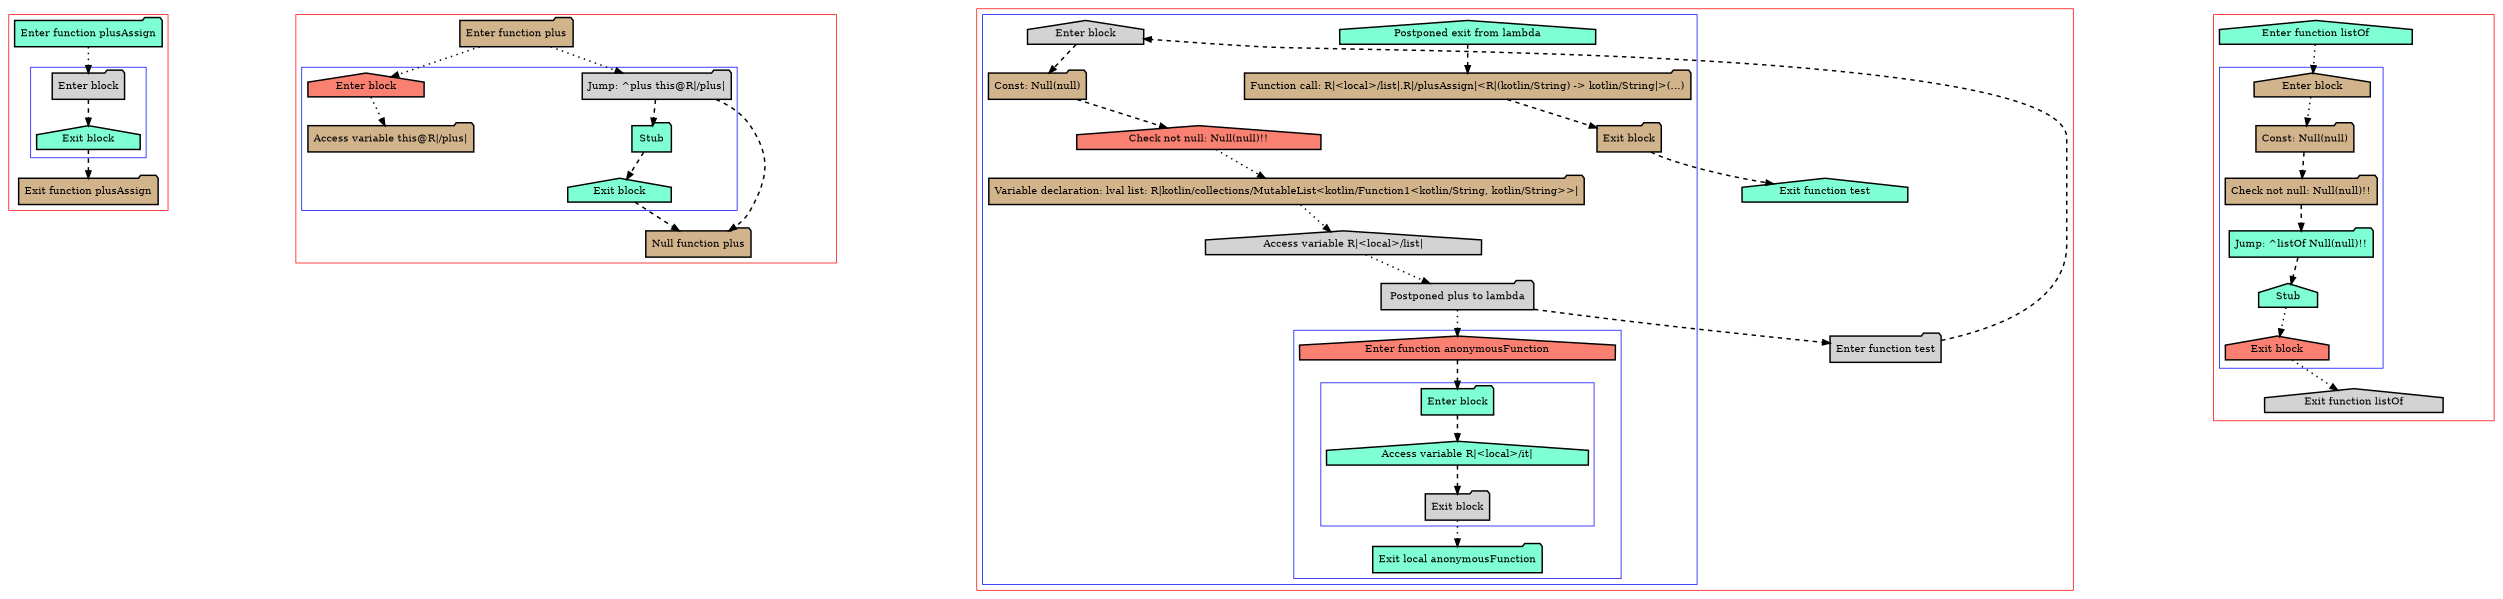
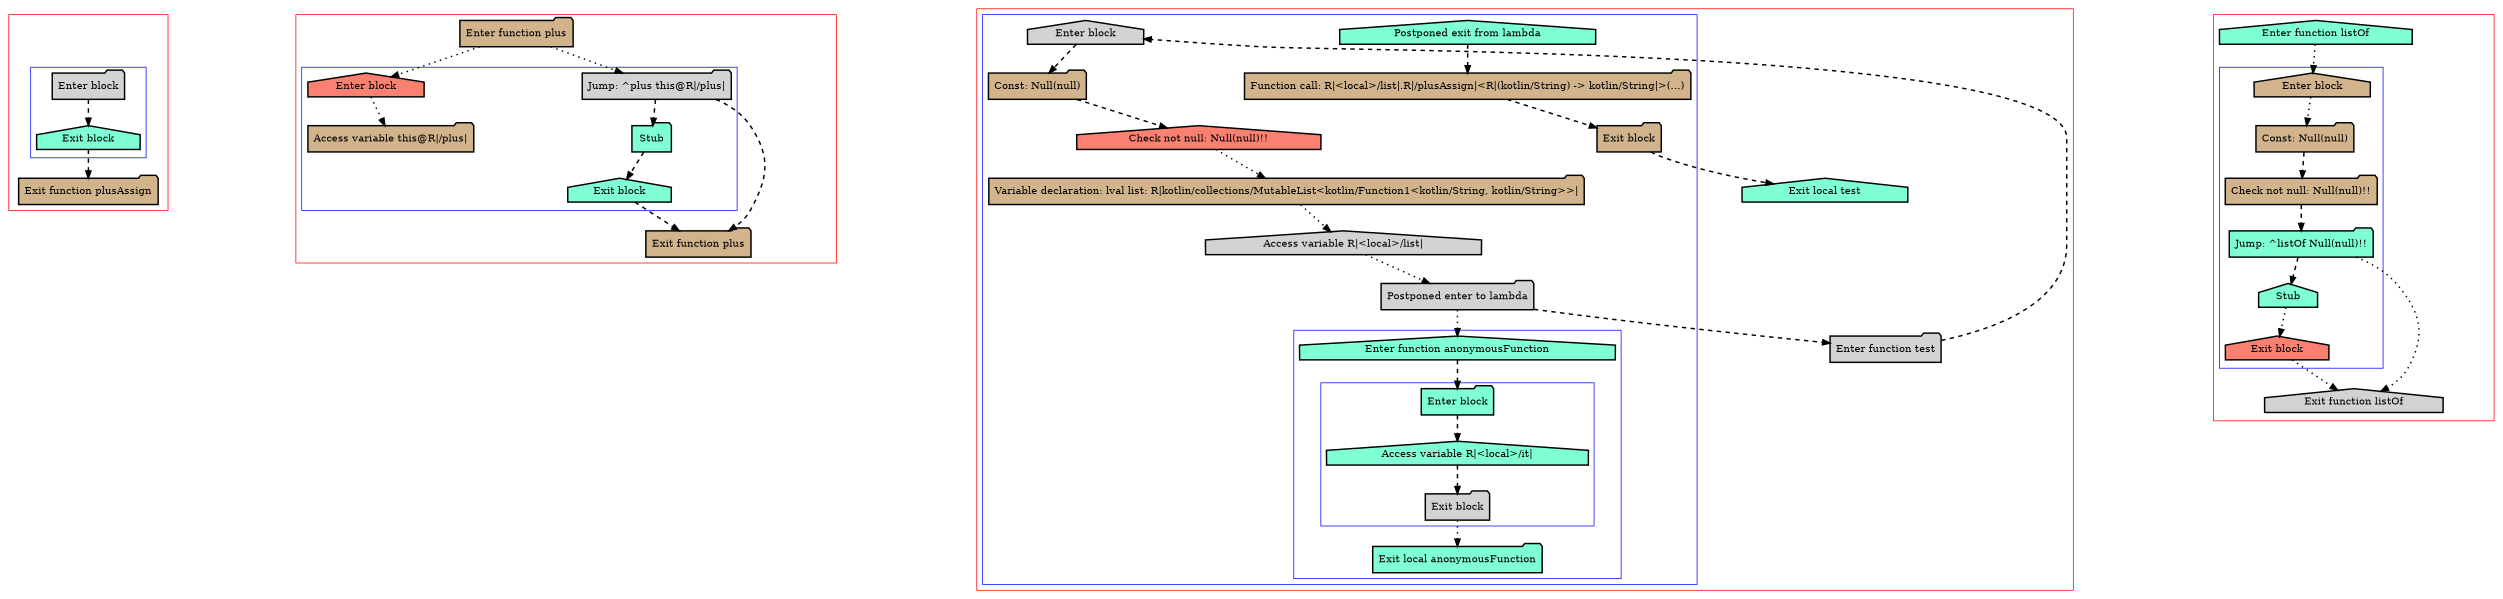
node "Enter function plusAssign": removed
node "Exit function test": label "Exit function test" -> "Exit local test"
node "Null function plus": label "Null function plus" -> "Exit function plus"
node "Postponed plus to lambda": label "Postponed plus to lambda" -> "Postponed enter to lambda"
edge "Jump: ^listOf Null(null)!!" -> "Exit function listOf": added
node "Enter function anonymousFunction": fillcolor salmon -> aquamarine
